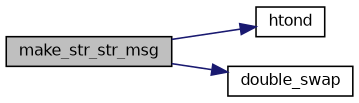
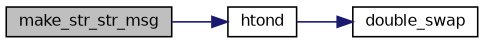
edge "make_str_str_msg" -> "double_swap": now "htond" -> "double_swap"
